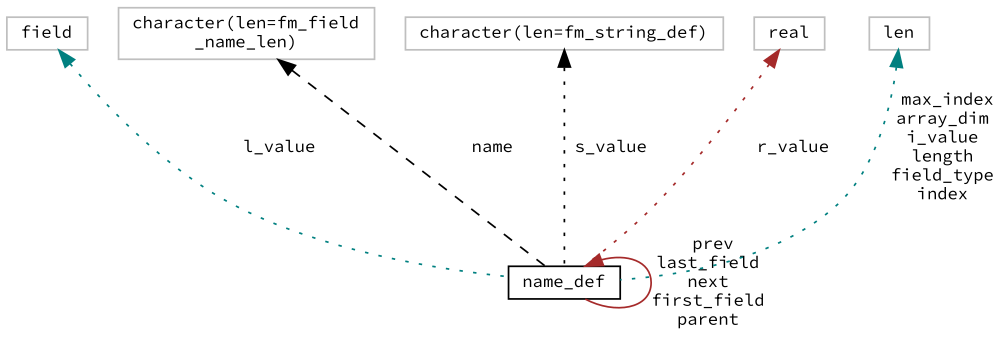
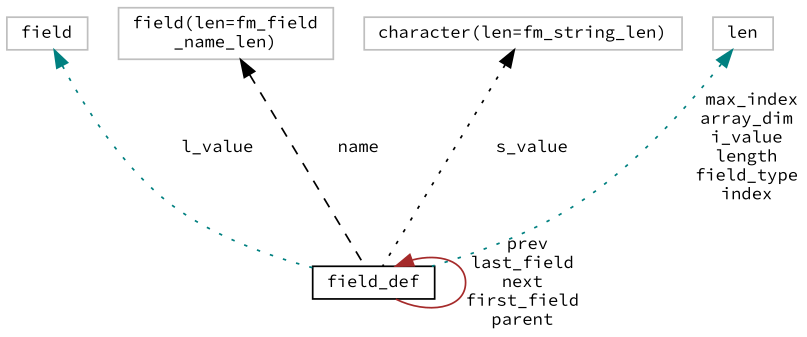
node "character(len=fm_field _name_len)": label "character(len=fm_field _name_len)" -> "field(len=fm_field _name_len)"
node "character(len=fm_string_def)": label "character(len=fm_string_def)" -> "character(len=fm_string_len)"
node "real": removed
node "name_def": label "name_def" -> "field_def"
